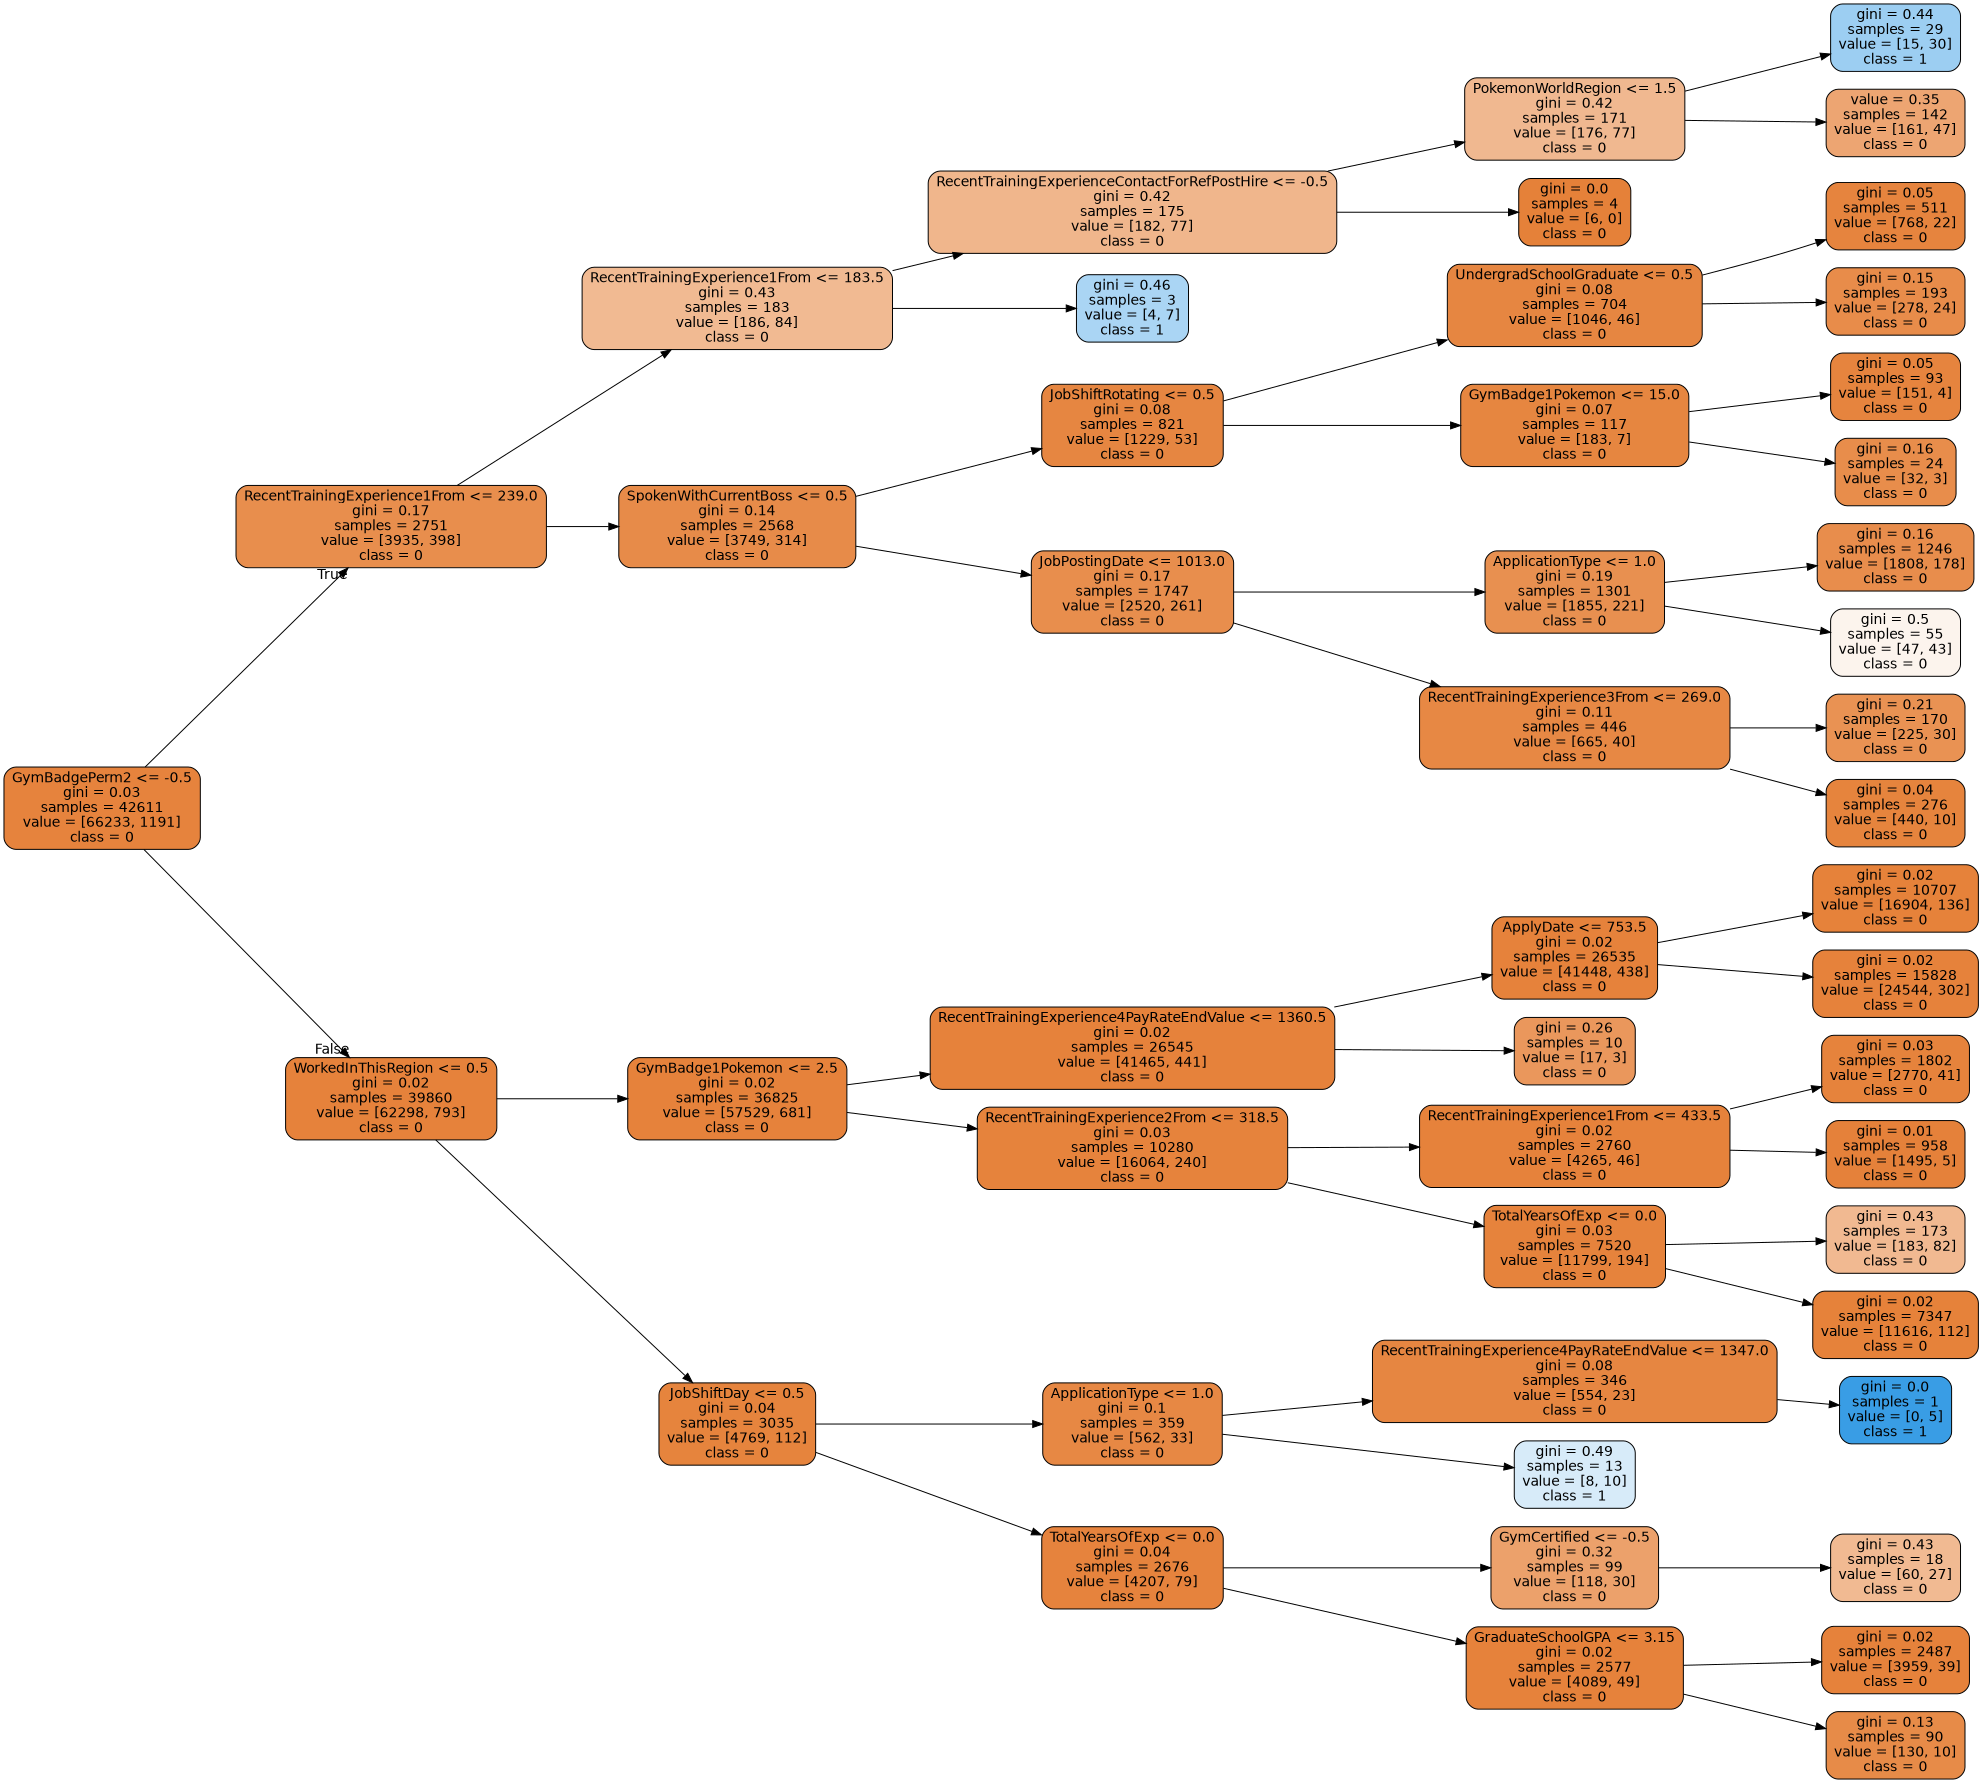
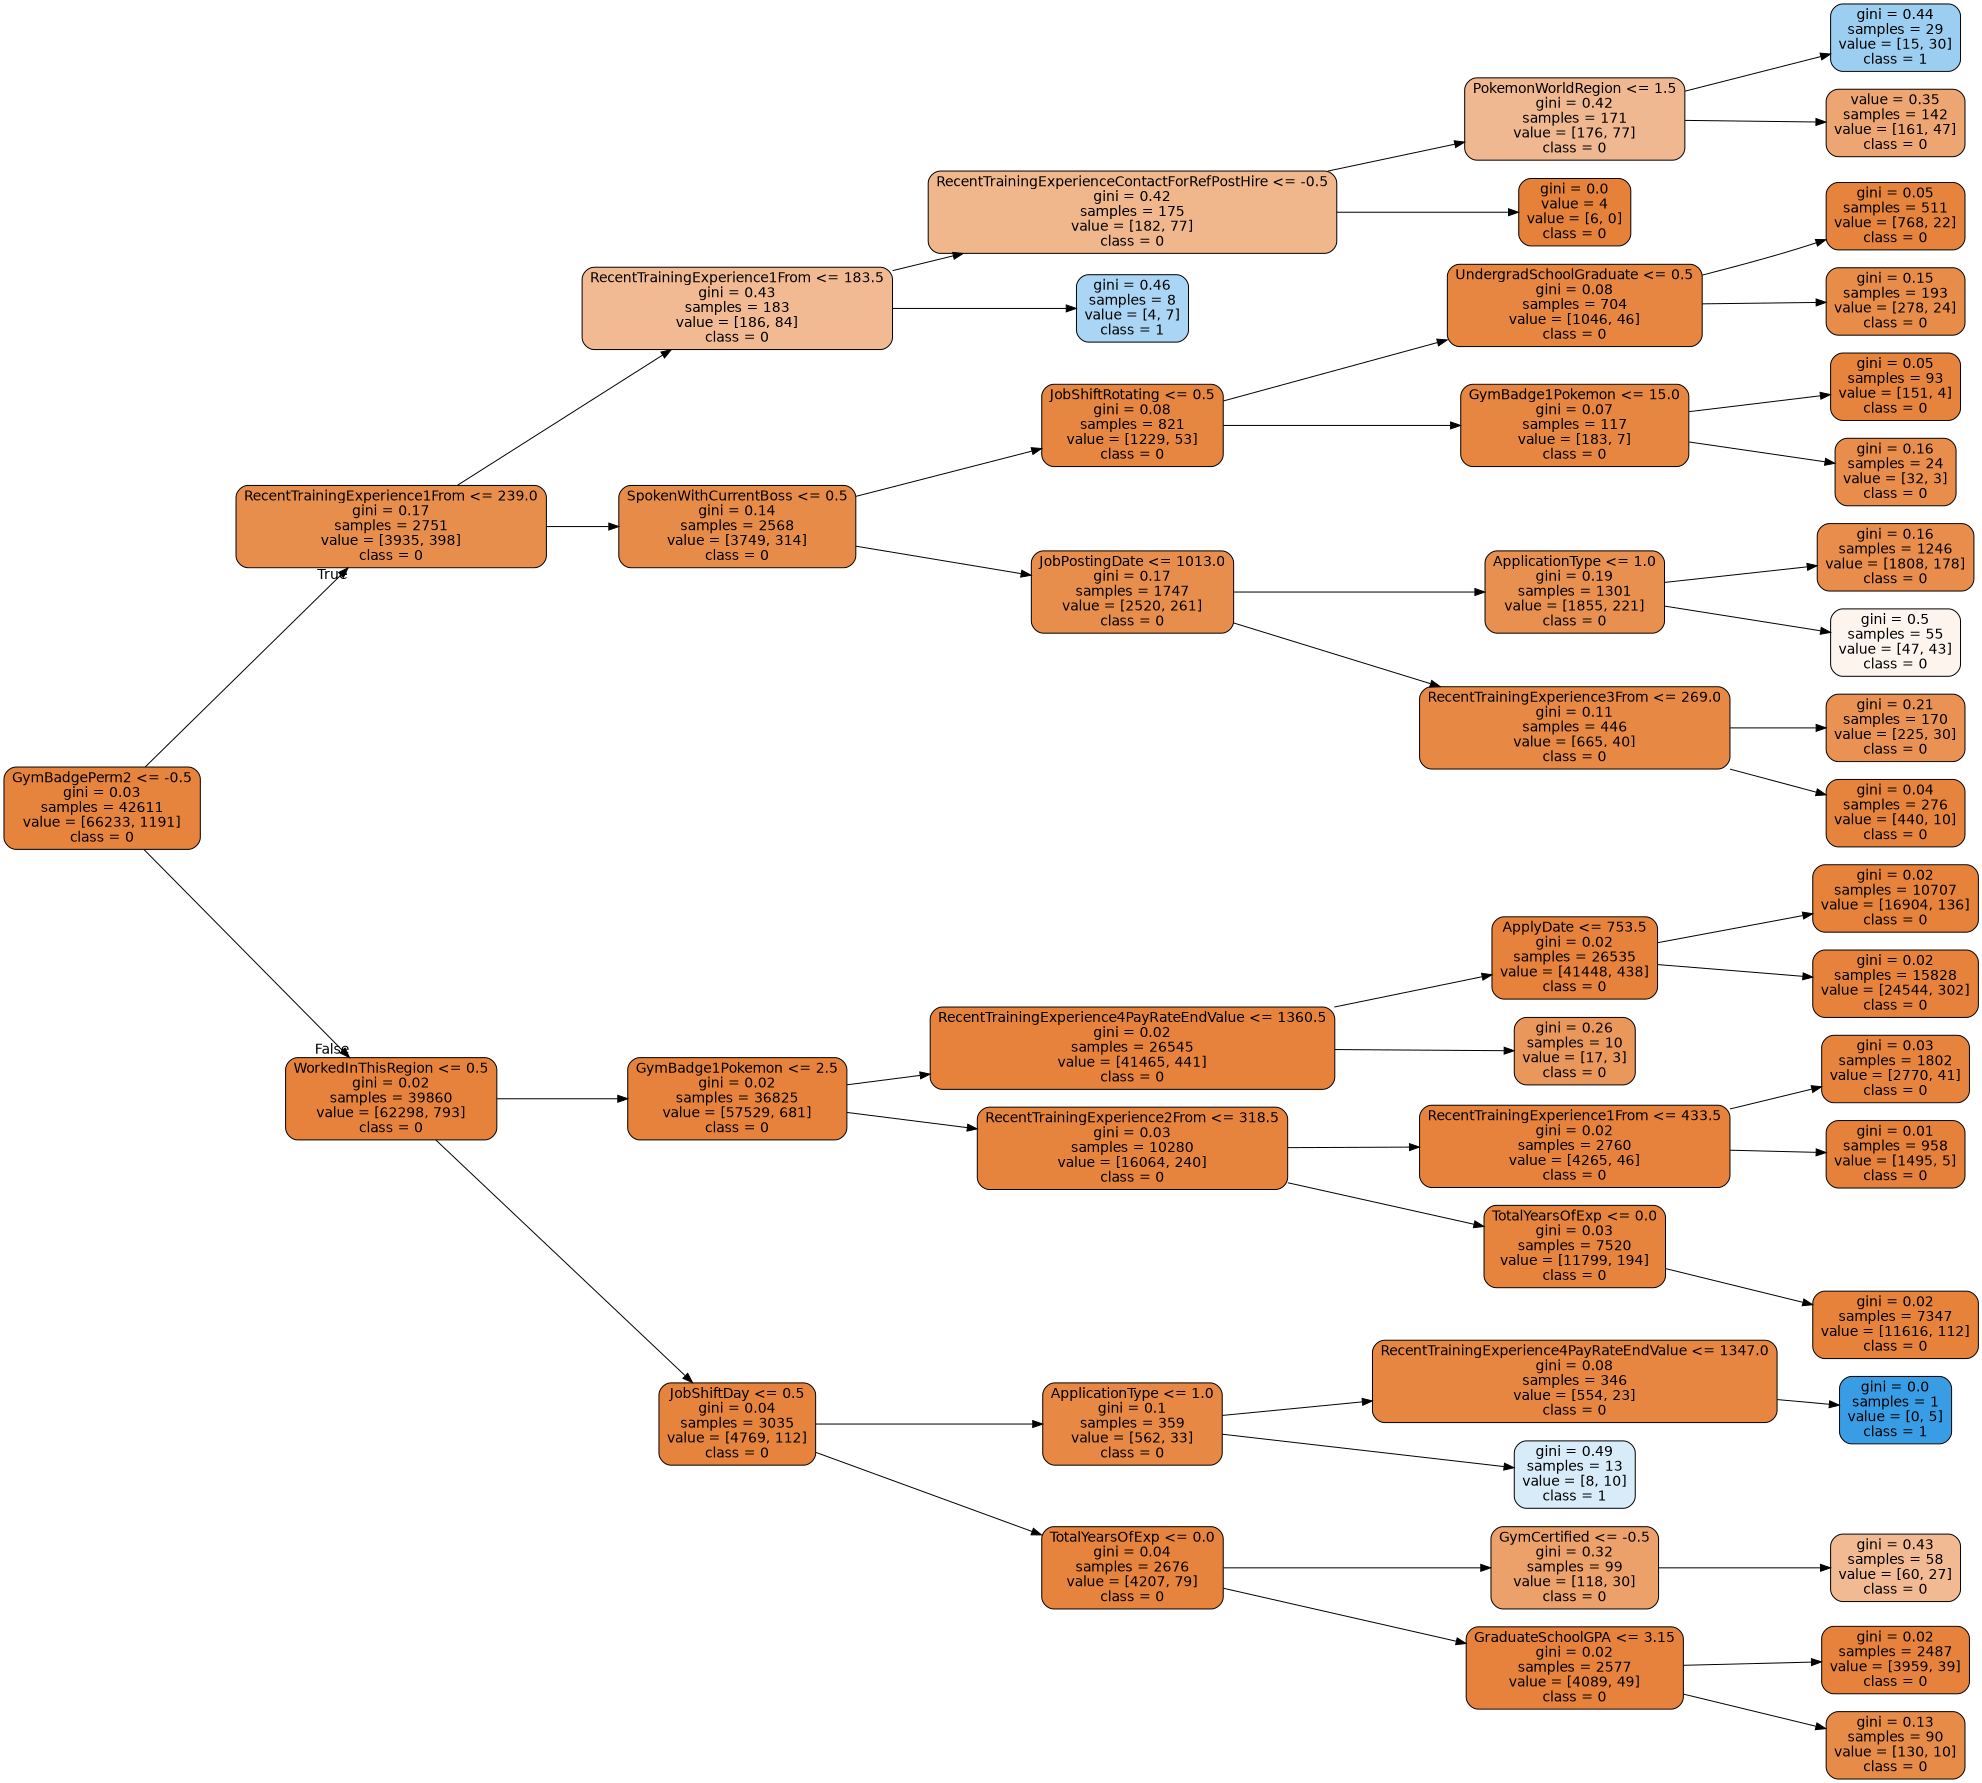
node "gini = 0.0 samples = 4 value = [6, 0] class = 0": label "gini = 0.0 samples = 4 value = [6, 0] class = 0" -> "gini = 0.0 value = 4 value = [6, 0] class = 0"
node "gini = 0.46 samples = 3 value = [4, 7] class = 1": label "gini = 0.46 samples = 3 value = [4, 7] class = 1" -> "gini = 0.46 samples = 8 value = [4, 7] class = 1"
node "gini = 0.43 samples = 173 value = [183, 82] class = 0": removed
node "gini = 0.43 samples = 18 value = [60, 27] class = 0": label "gini = 0.43 samples = 18 value = [60, 27] class = 0" -> "gini = 0.43 samples = 58 value = [60, 27] class = 0"
